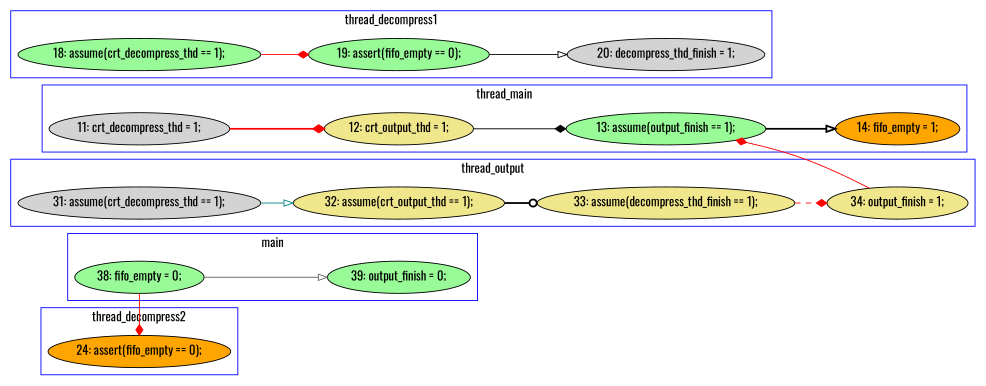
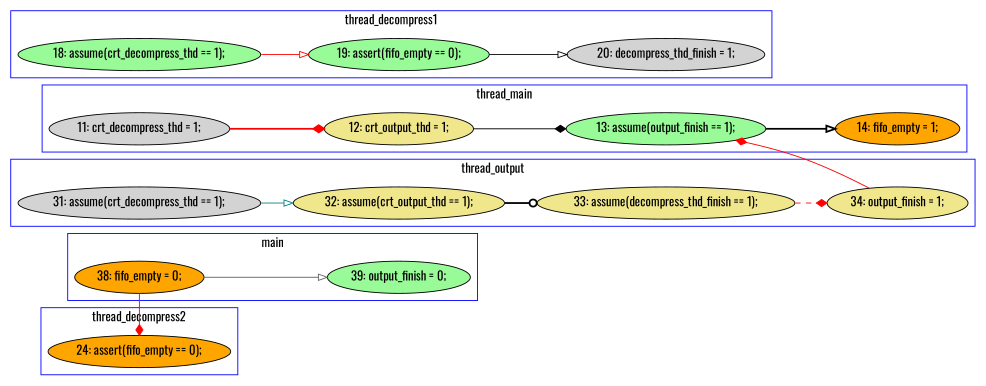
edge "18: assume(crt_decompress_thd == 1);" -> "19: assert(fifo_empty == 0);": arrowhead diamond -> onormal
node "38: fifo_empty = 0;": fillcolor palegreen -> orange
